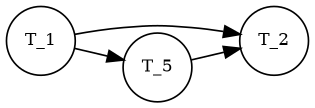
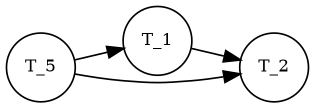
edge "T_1" -> "T_5": reversed
